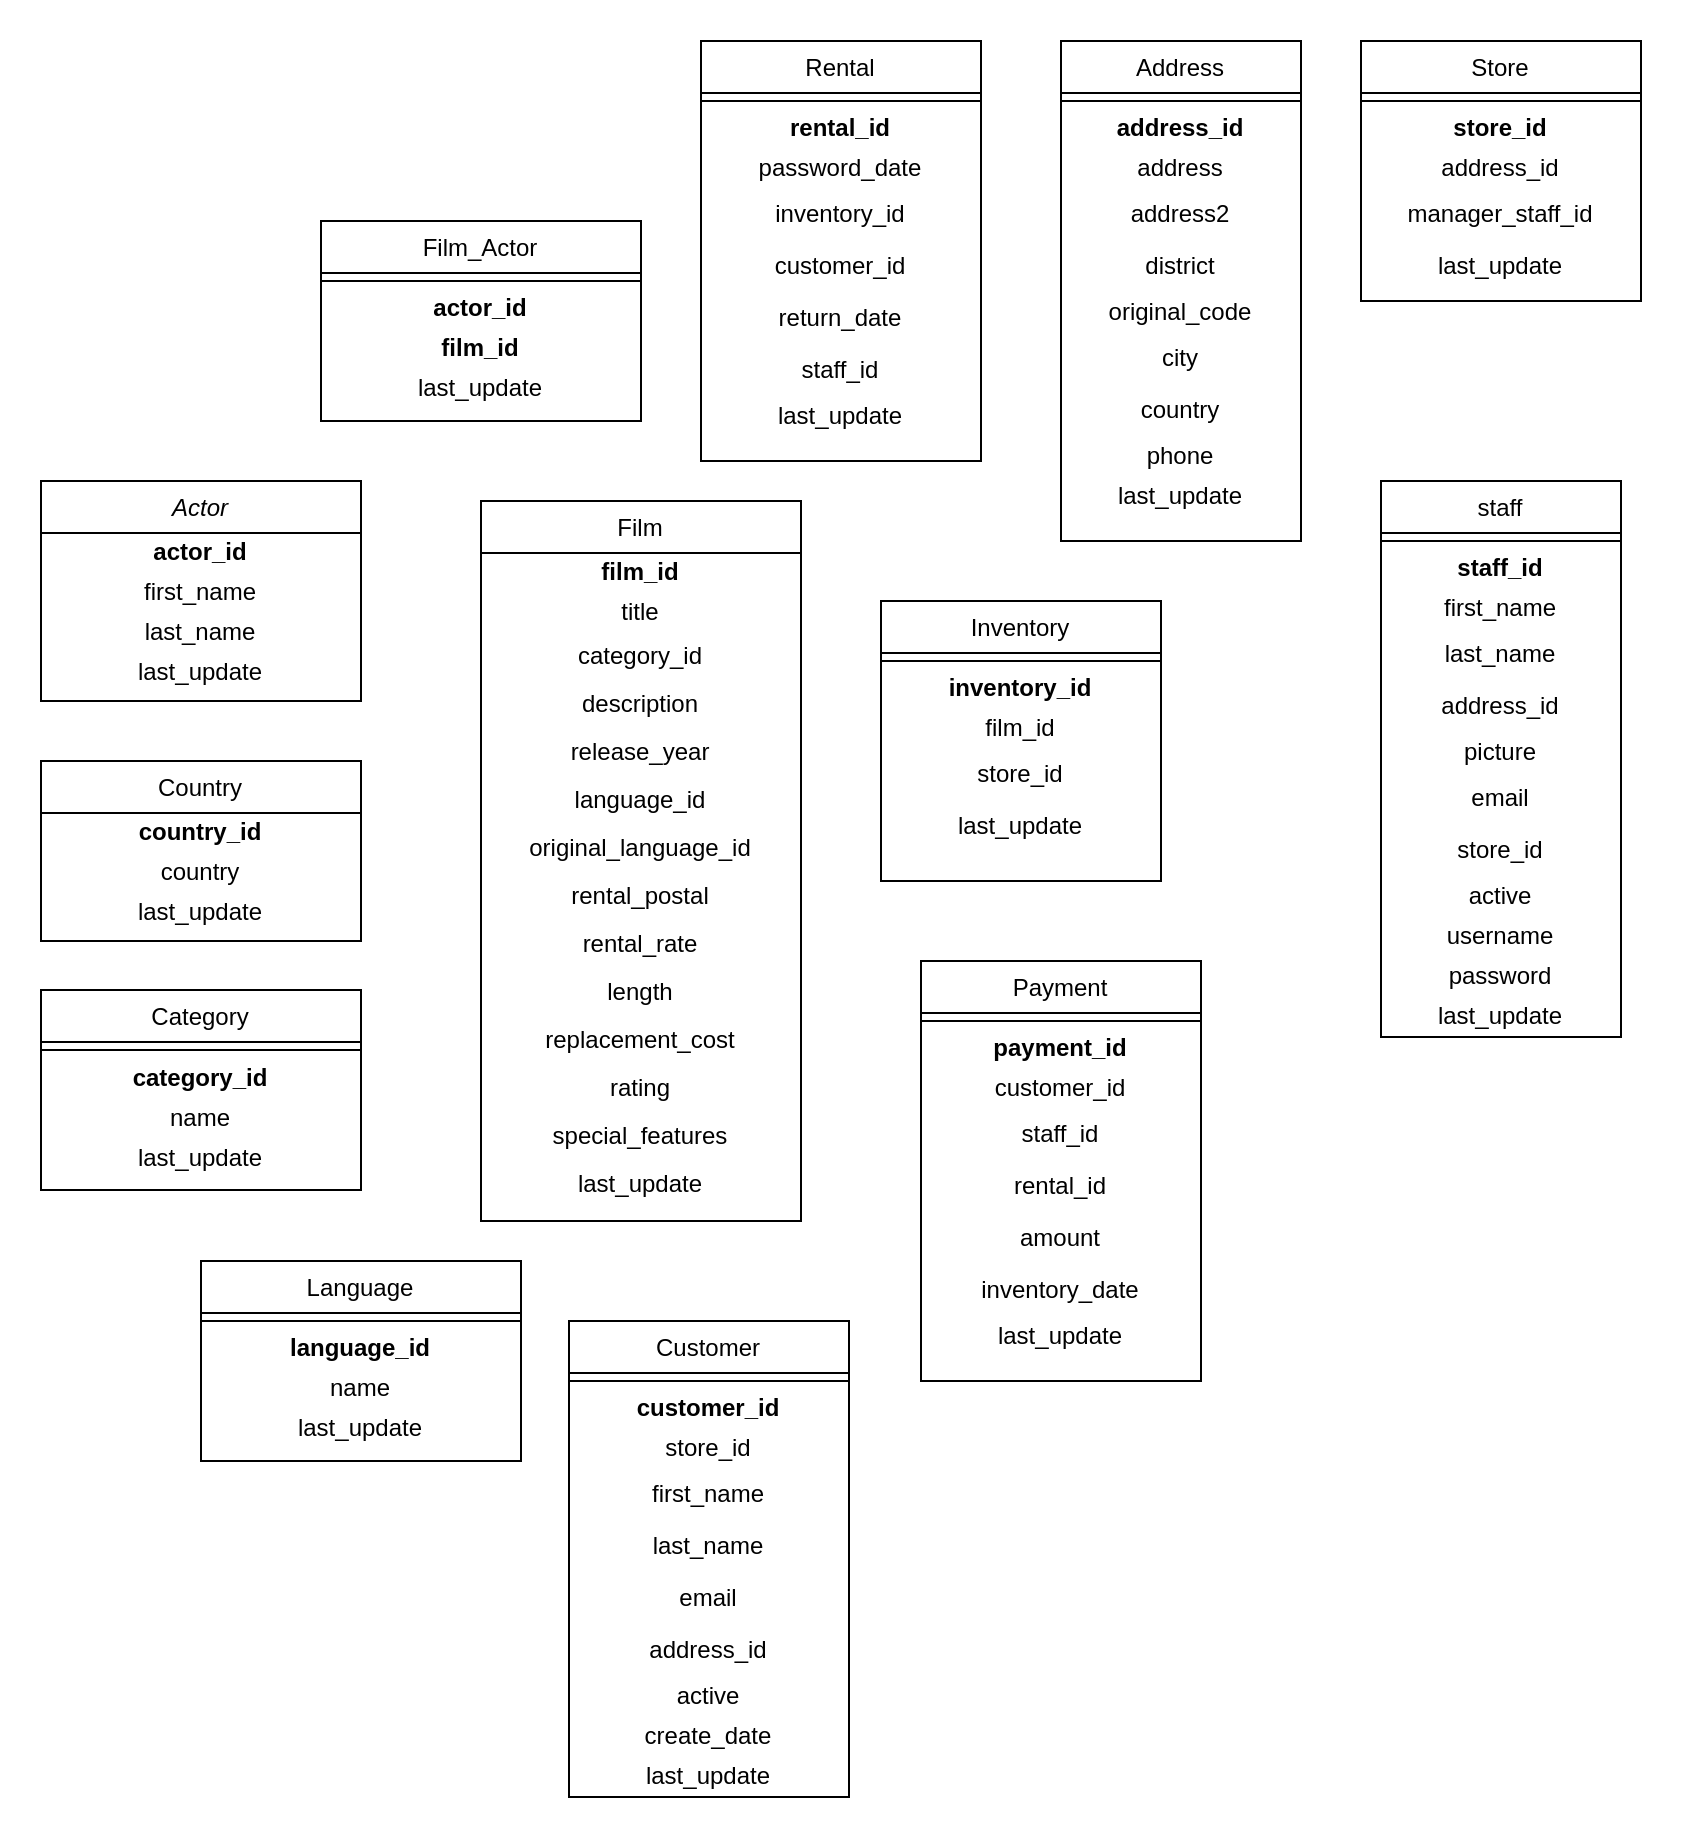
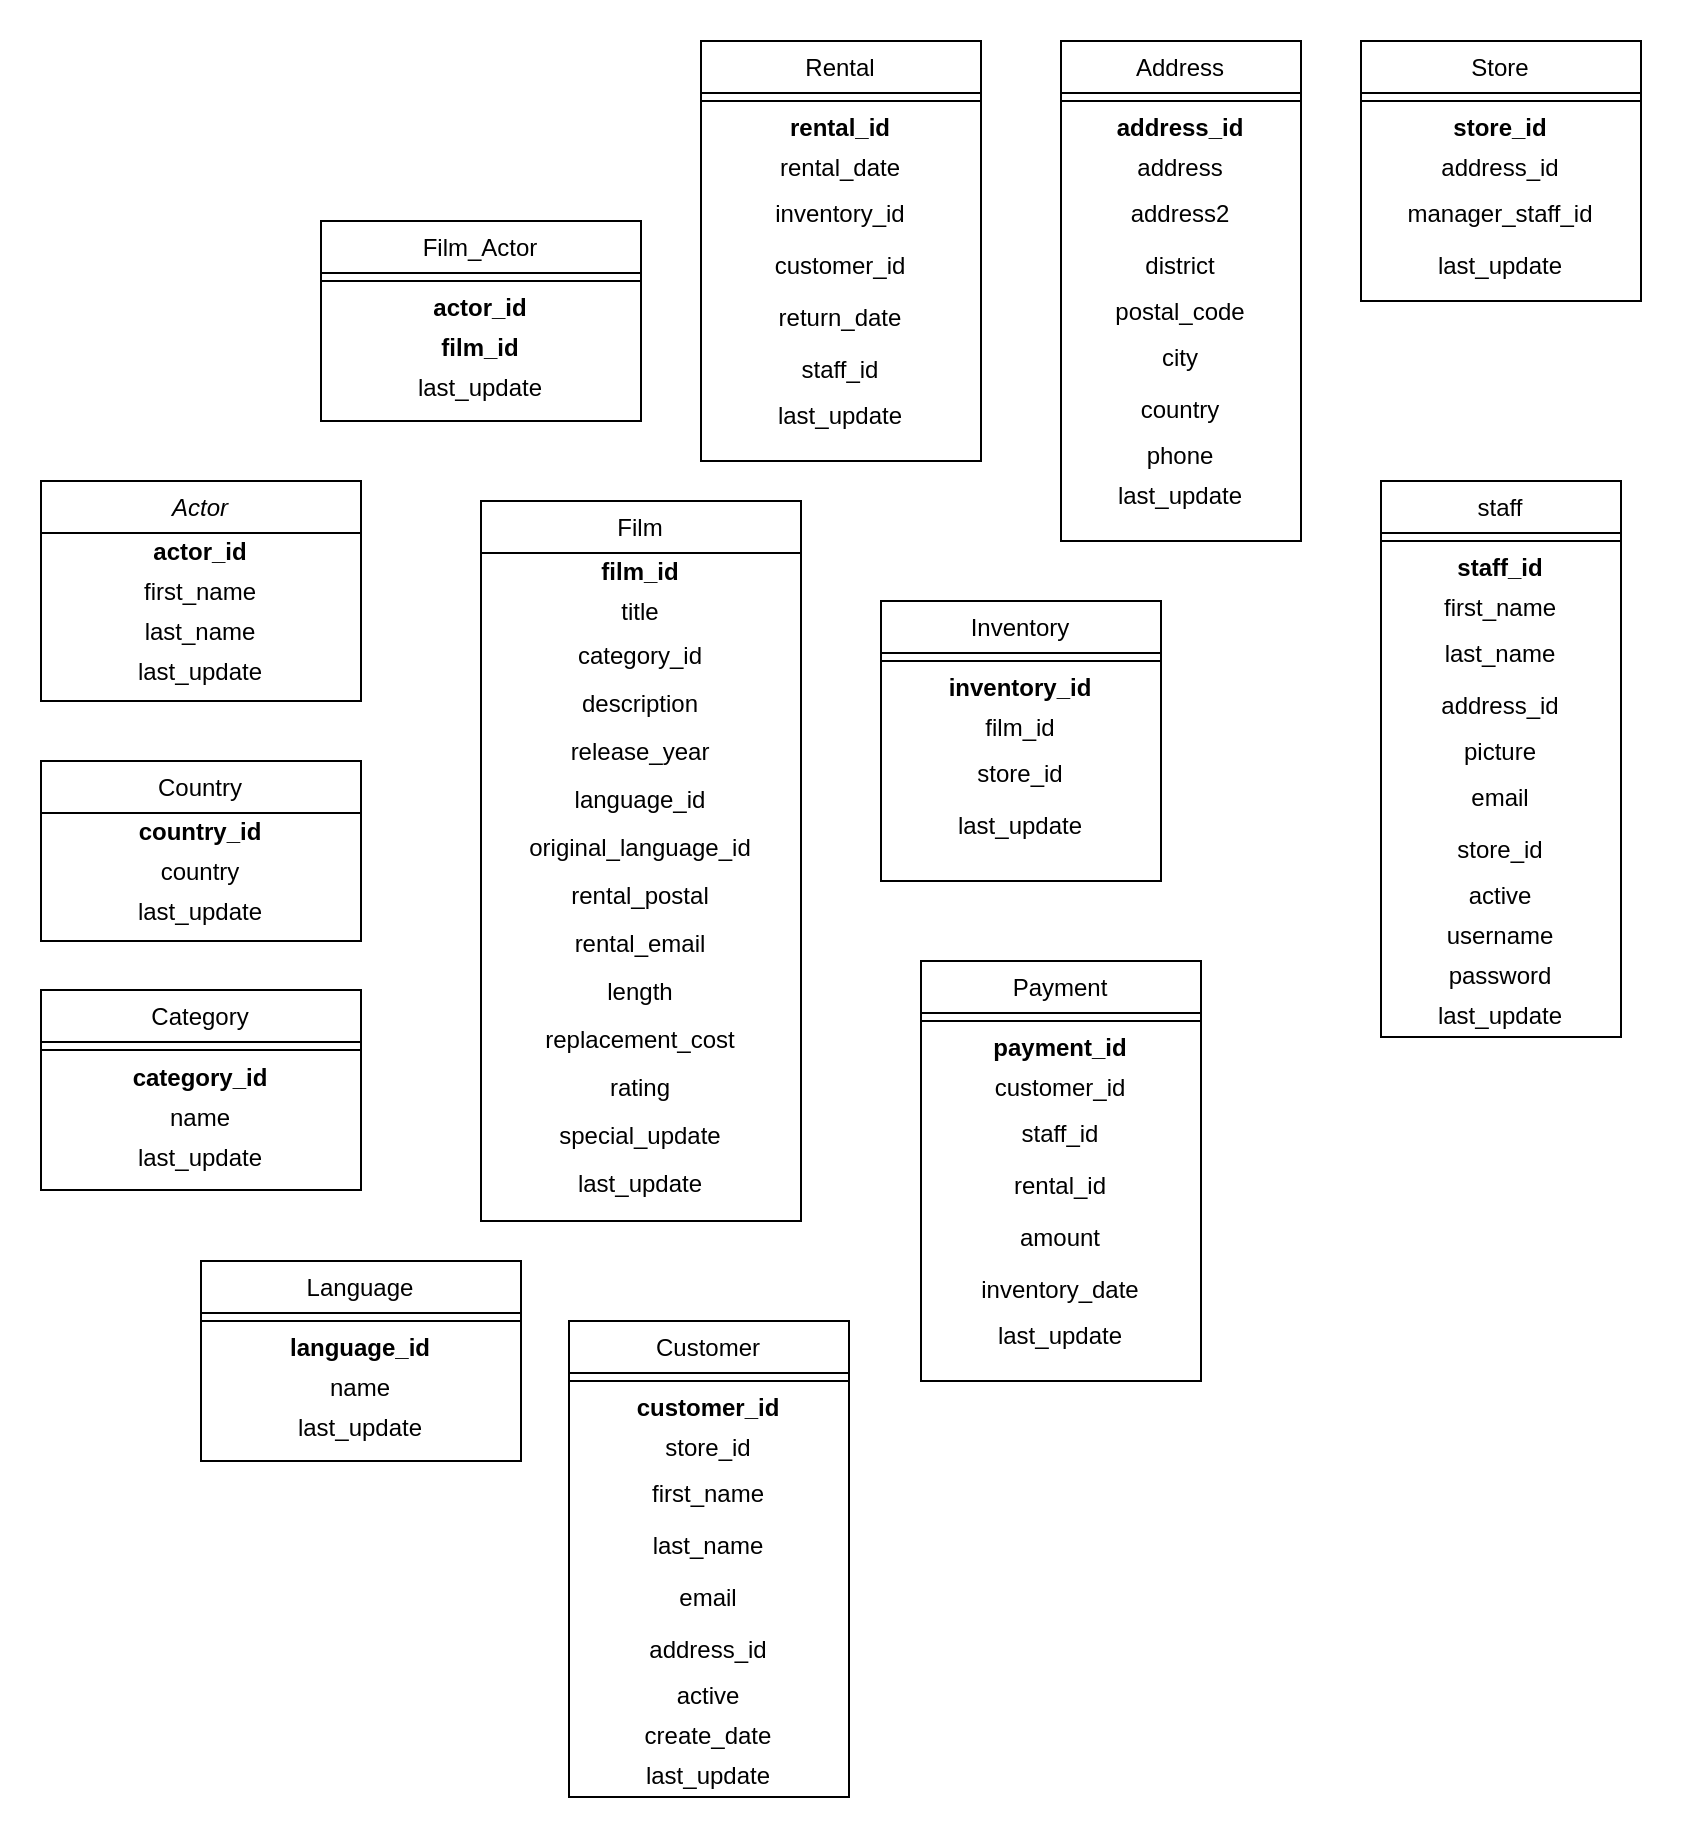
node "password_date": label "password_date" -> "rental_date"
node "original_code": label "original_code" -> "postal_code"
node "rental_rate": label "rental_rate" -> "rental_email"
node "special_features": label "special_features" -> "special_update"
